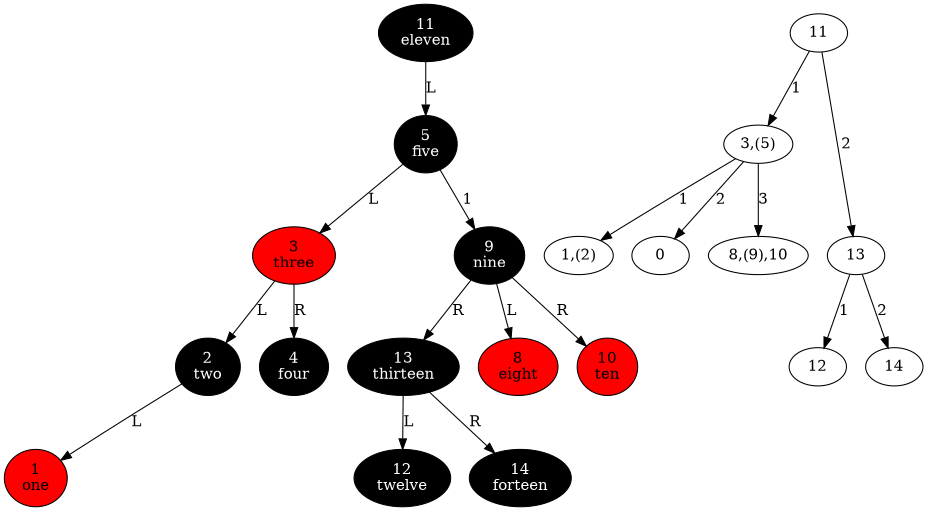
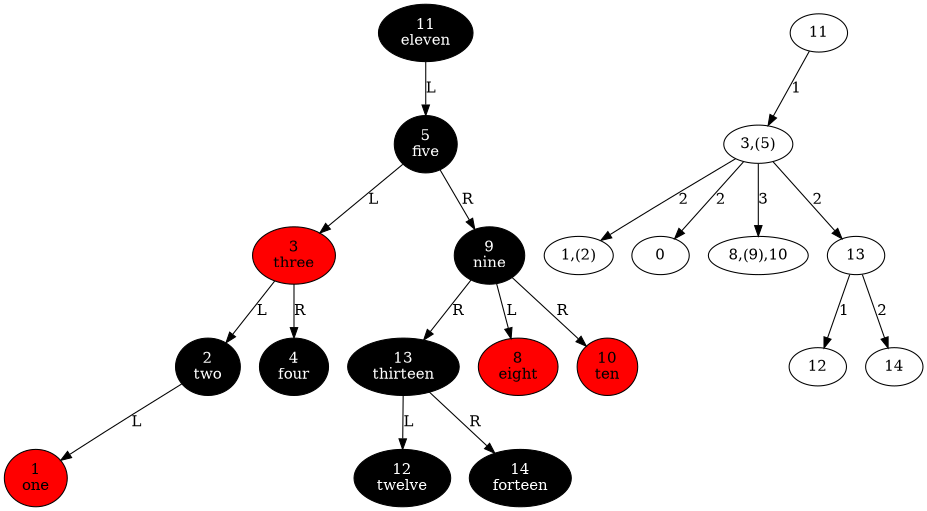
edge "11" -> "13": now "3,(5)" -> "13"
edge "5 five" -> "9 nine": label "1" -> "R"
edge "3,(5)" -> "1,(2)": label "1" -> "2"
